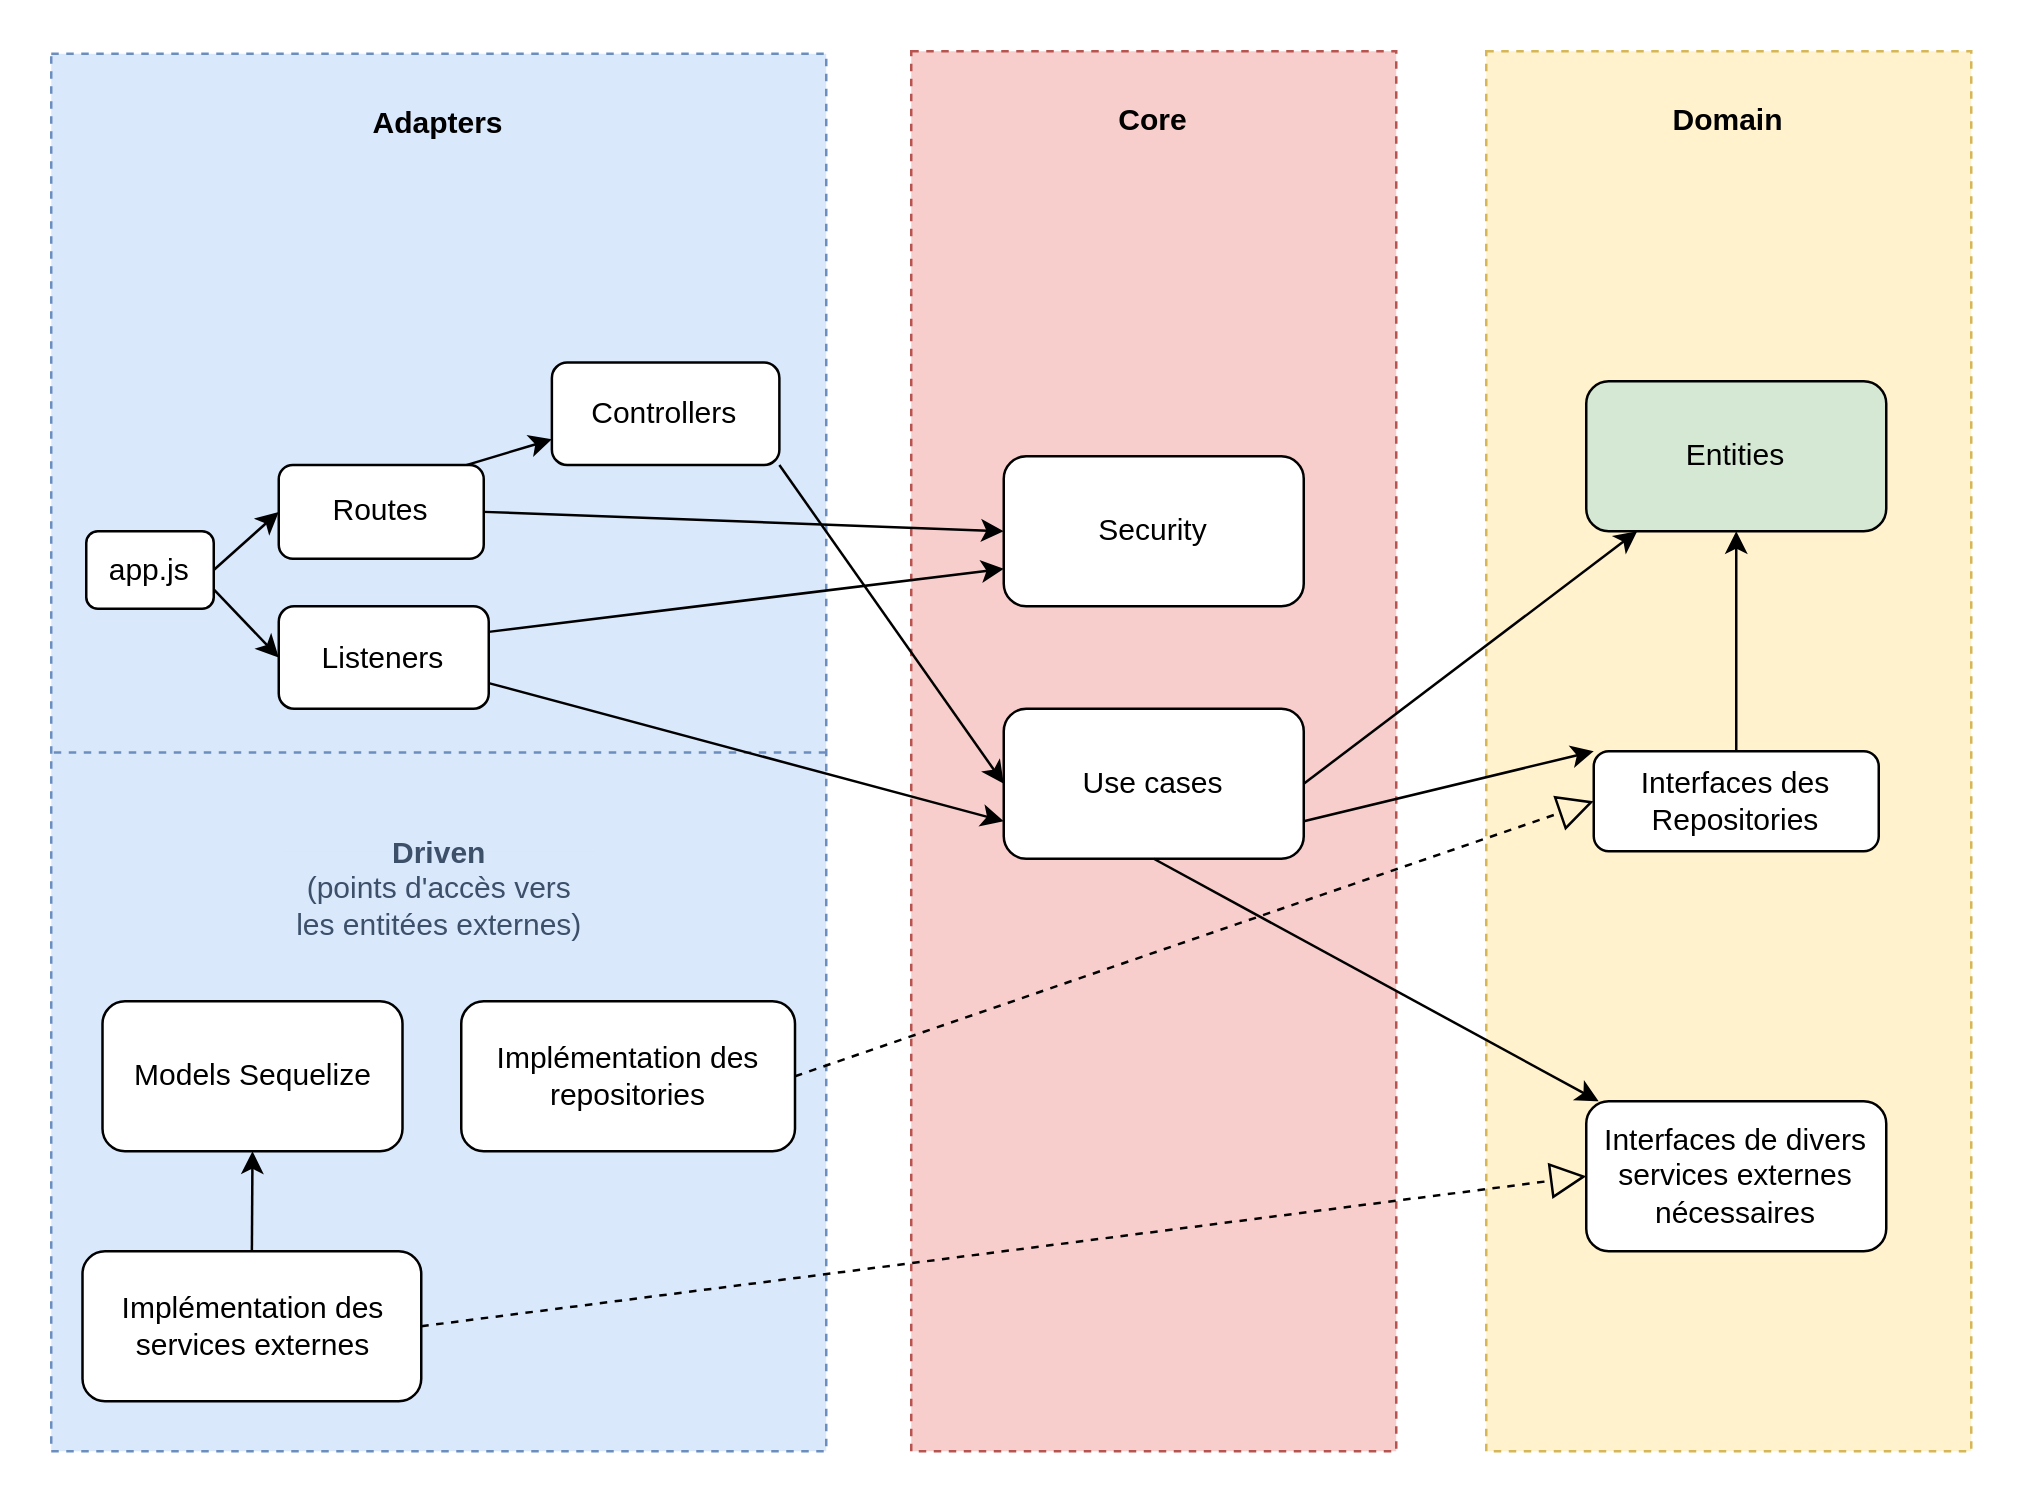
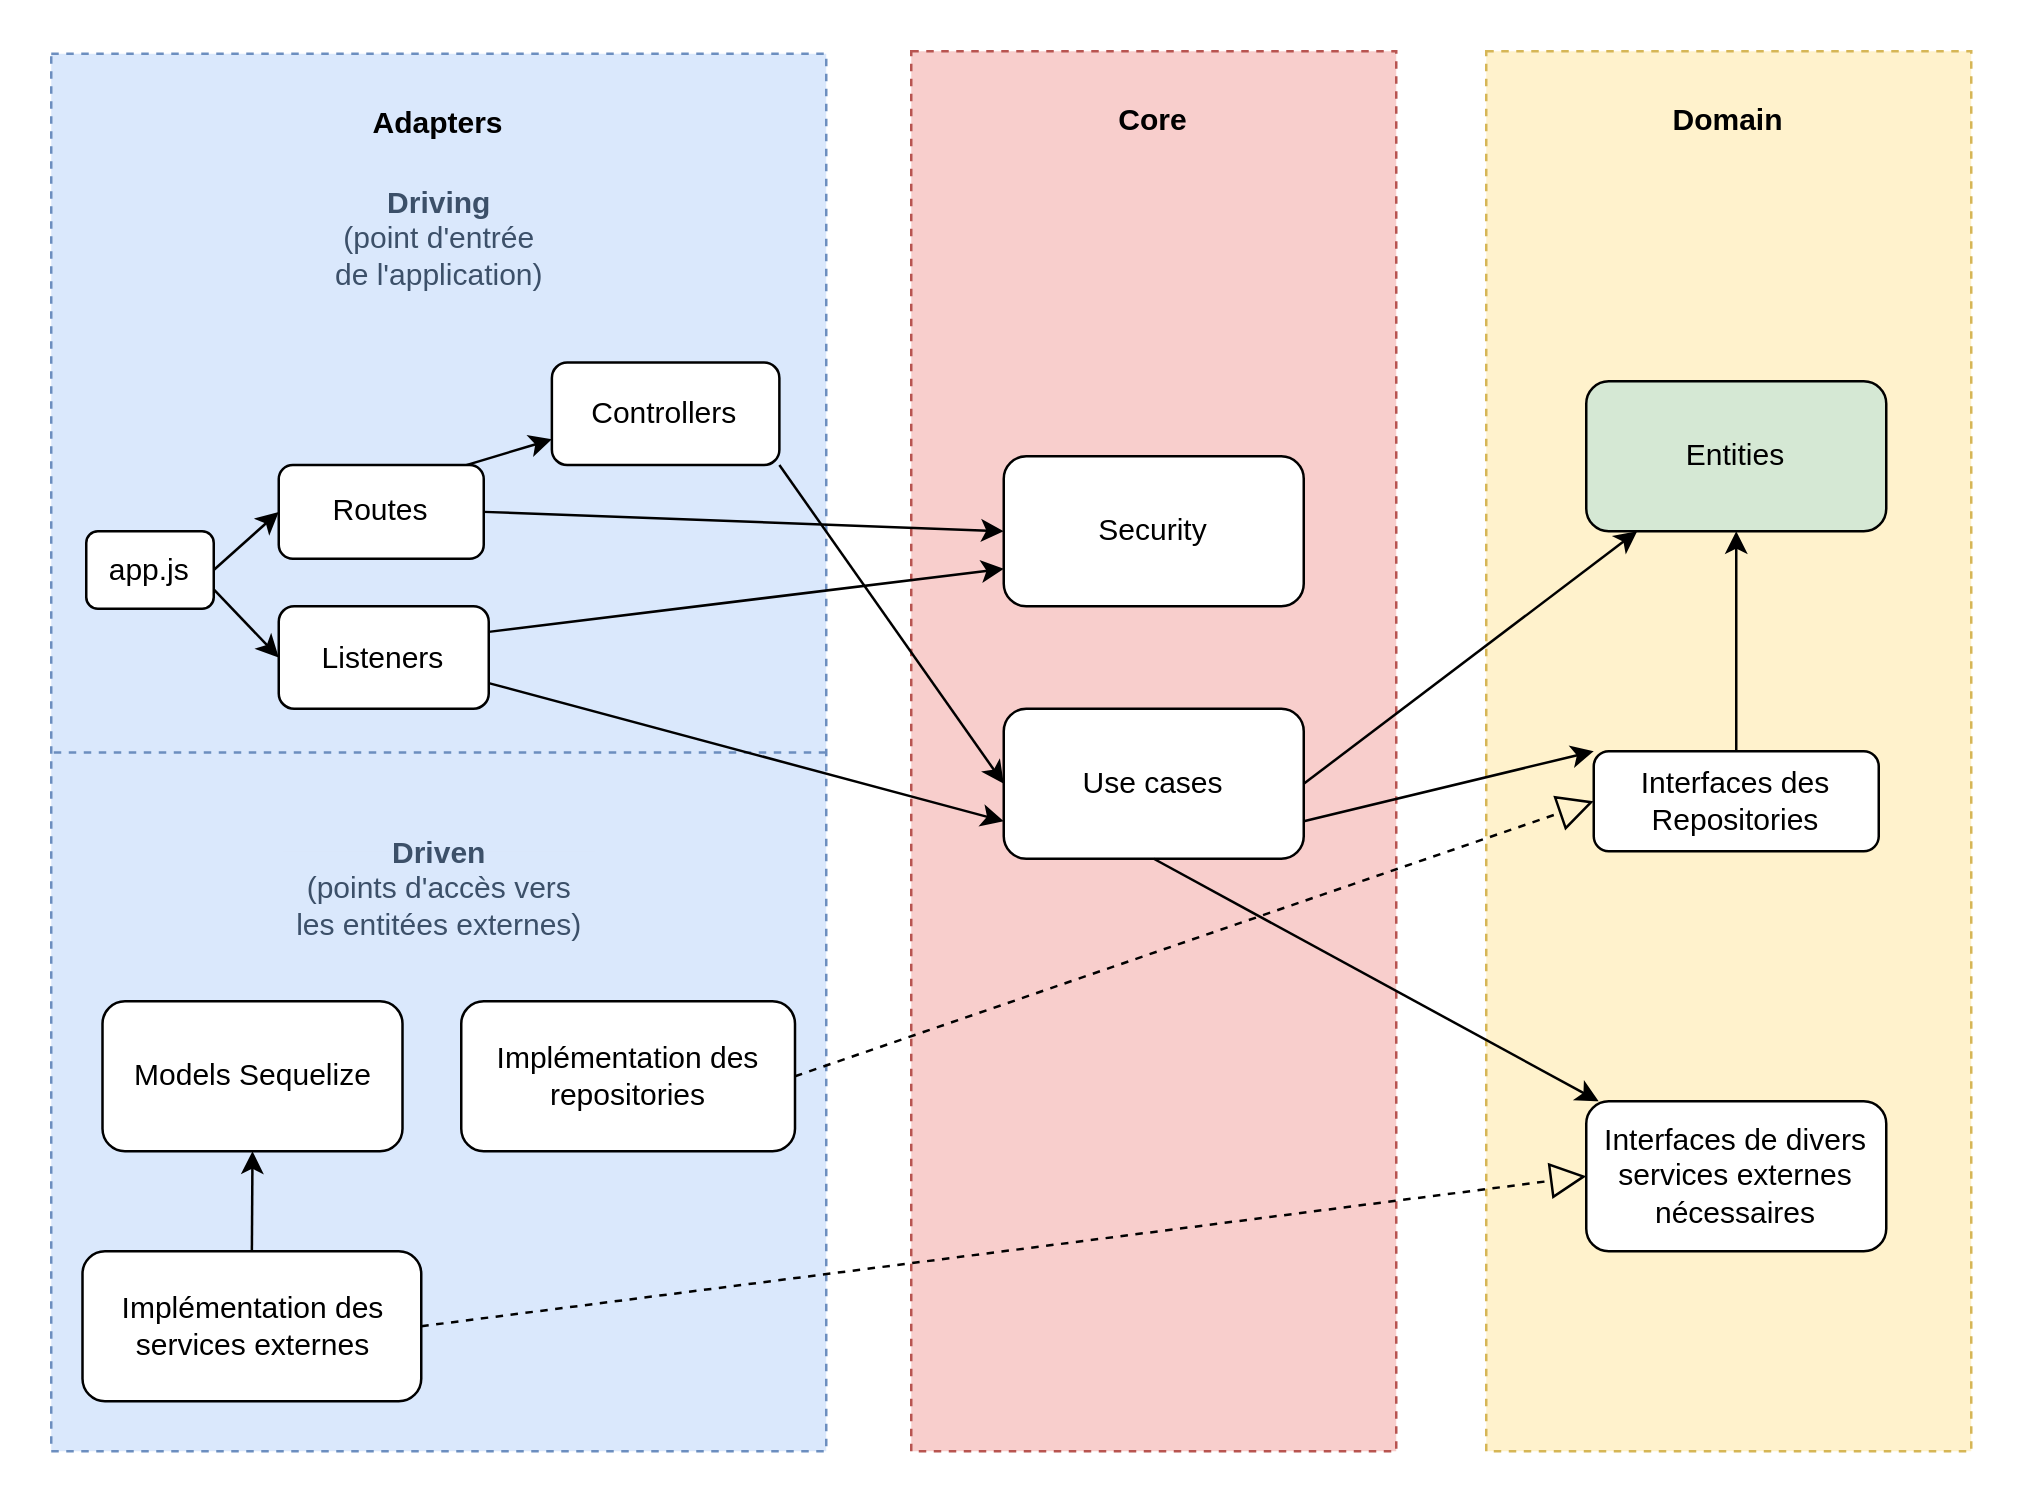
node "Driving (point d'entrée de l'application)": added
